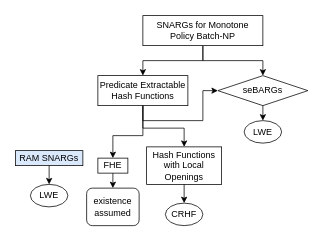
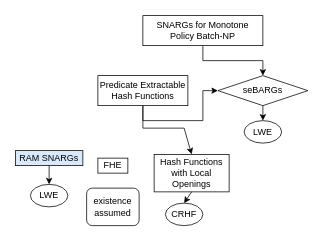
edge "SNARGs for Monotone Policy Batch-NP" -> "Predicate Extractable Hash Functions": removed
edge "Predicate Extractable Hash Functions" -> "FHE": removed
node "Hash Functions with Local Openings": moved (184, 165) -> (192, 173)
edge "FHE" -> "existence assumed": removed
